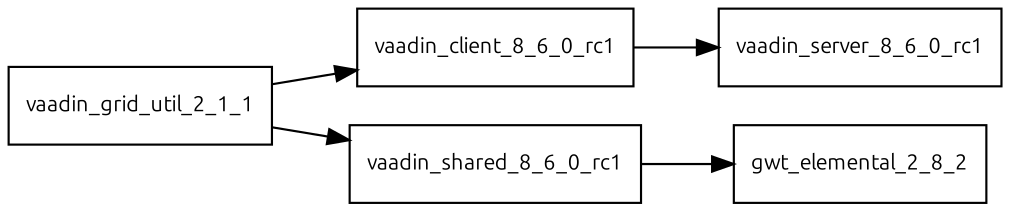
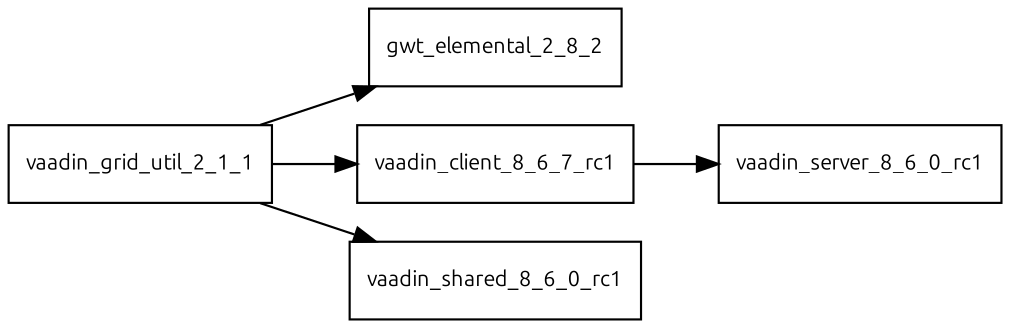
node "vaadin_client_8_6_0_rc1": label "vaadin_client_8_6_0_rc1" -> "vaadin_client_8_6_7_rc1"
edge "vaadin_shared_8_6_0_rc1" -> "gwt_elemental_2_8_2": now "vaadin_grid_util_2_1_1" -> "gwt_elemental_2_8_2"
